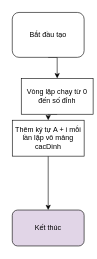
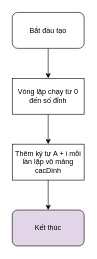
node "Bắt đầu tạo": size 72x45 -> 72x36
node "Vòng lặp chạy từ 0 đến số đỉnh": moved (57, 96) -> (48, 96)
node "Thêm ký tự A + i mỗi lần lặp vô mảng cacDinh": moved (48, 138) -> (48, 162)
